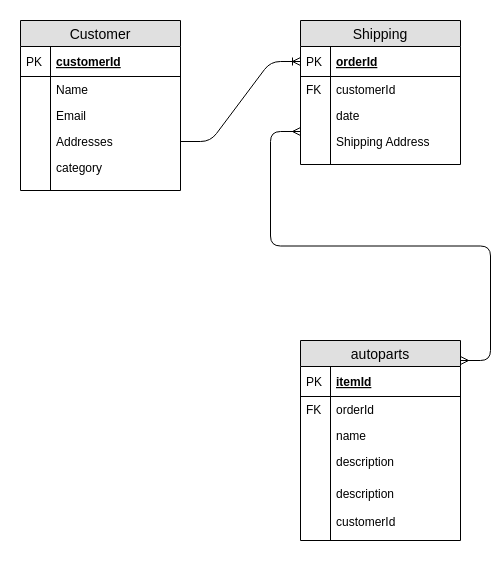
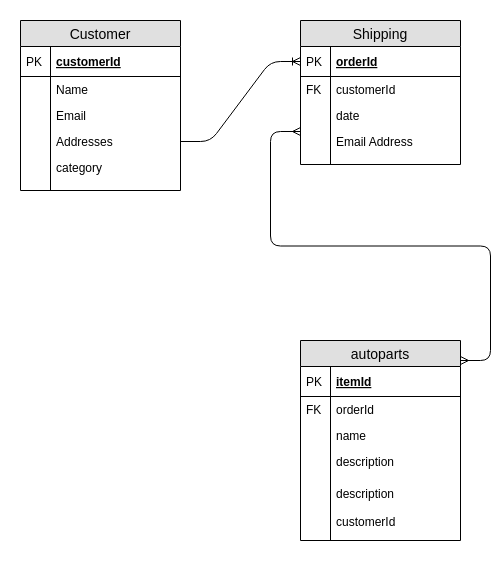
node "Shipping Address": label "Shipping Address" -> "Email Address"
